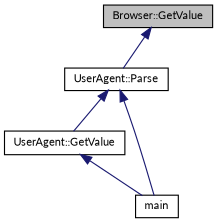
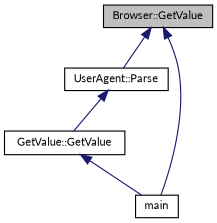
node "UserAgent::GetValue": label "UserAgent::GetValue" -> "GetValue::GetValue"
edge "main" -> "UserAgent::Parse": now "main" -> "Browser::GetValue"
